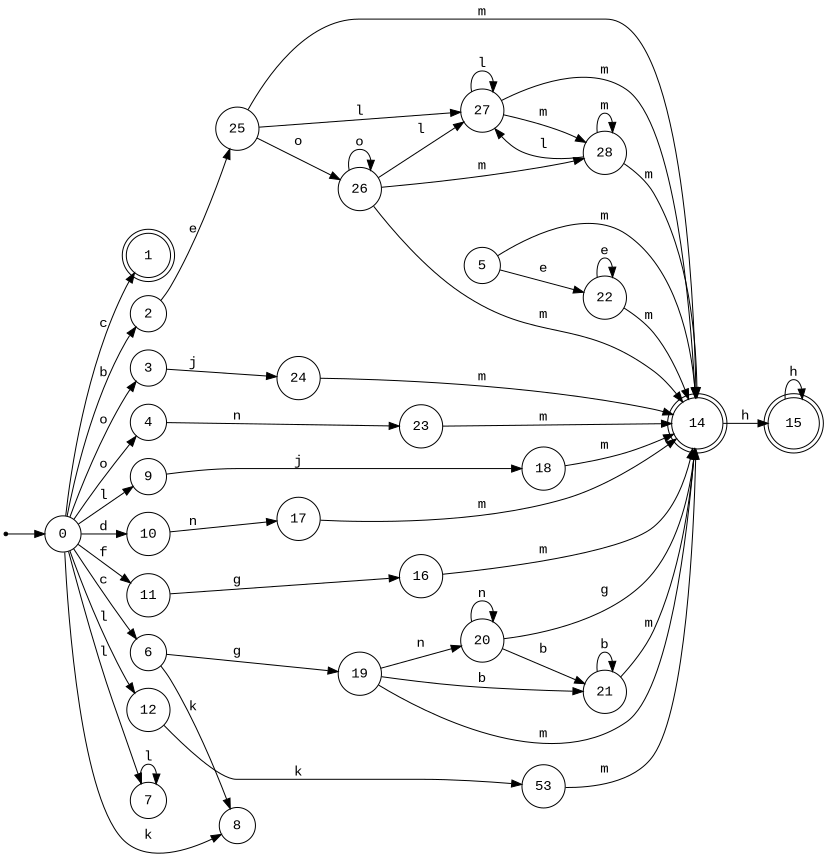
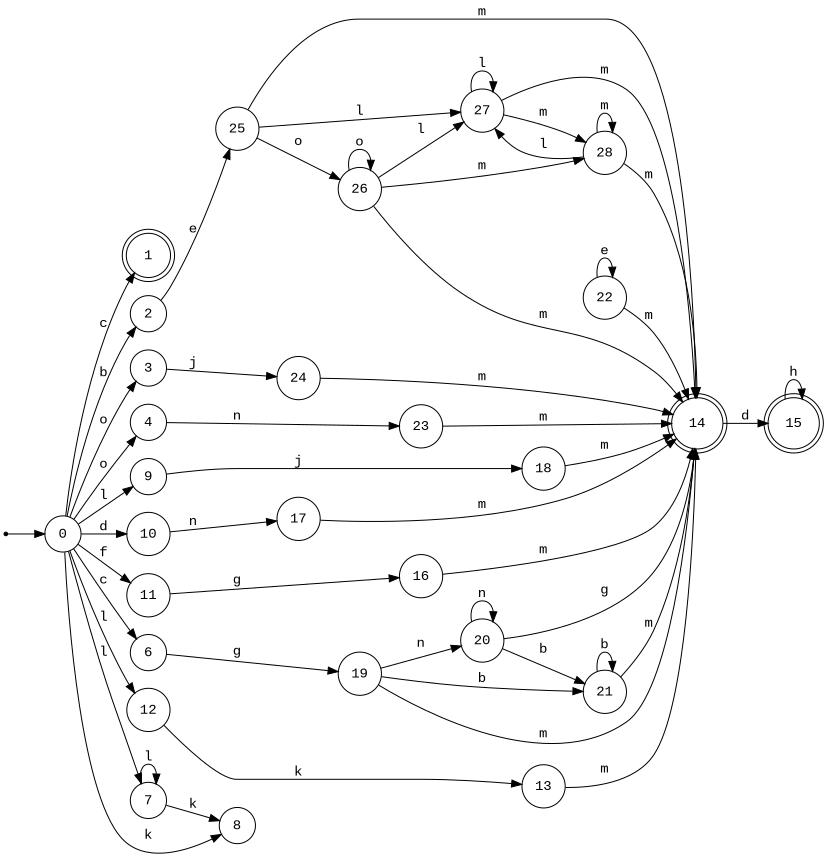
node "5": removed
edge "14" -> "15": label "h" -> "d"
edge "6" -> "8": now "7" -> "8"
node "53": label "53" -> "13"
